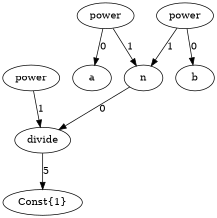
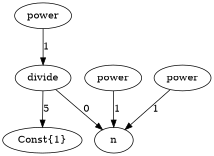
node "a": removed
node "b": removed
edge "n" -> "divide": reversed
